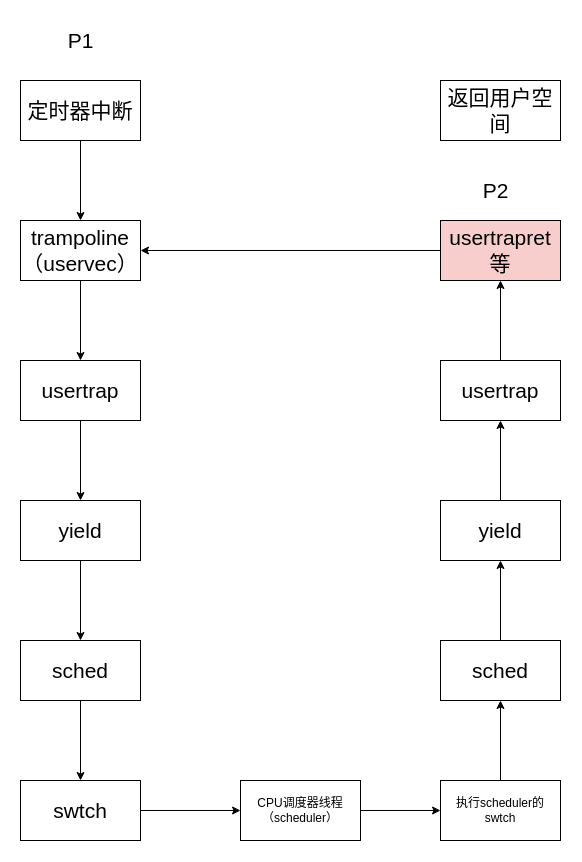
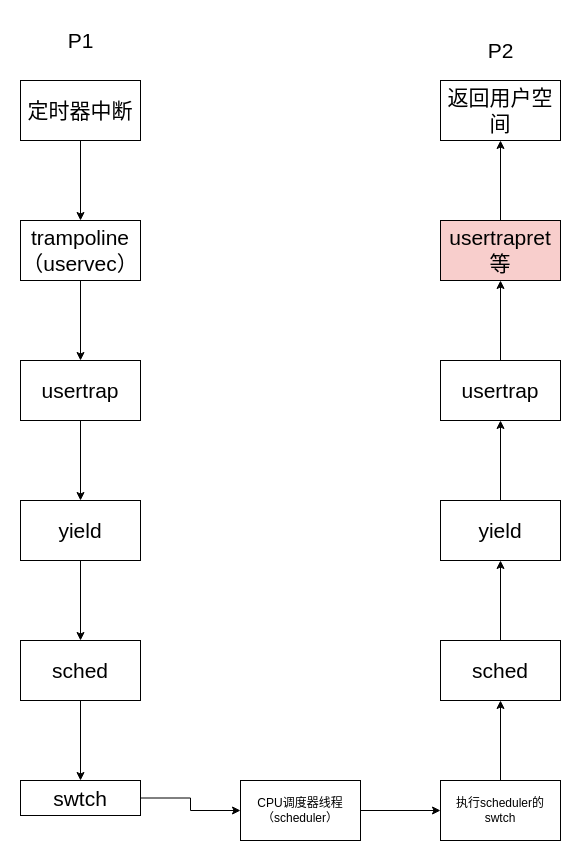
node "P2": moved (496, 191) -> (501, 51)
edge "usertrapret等" -> "trampoline （uservec）": now "usertrapret等" -> "返回用户空间"
node "swtch": size 120x60 -> 120x35
